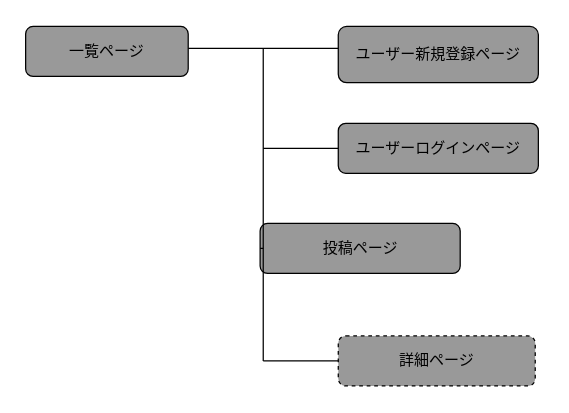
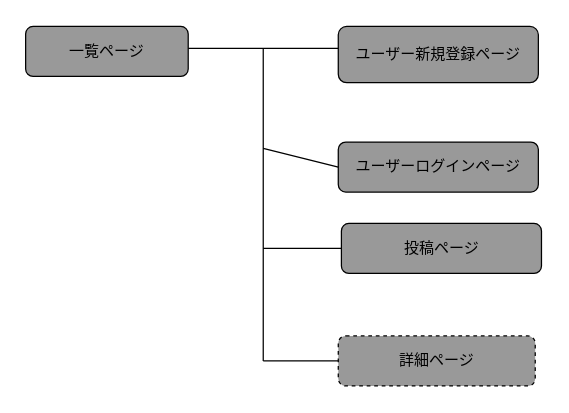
node "ユーザーログインページ": moved (438, 148) -> (438, 167)
node "投稿ページ": moved (360, 248) -> (441, 248)
